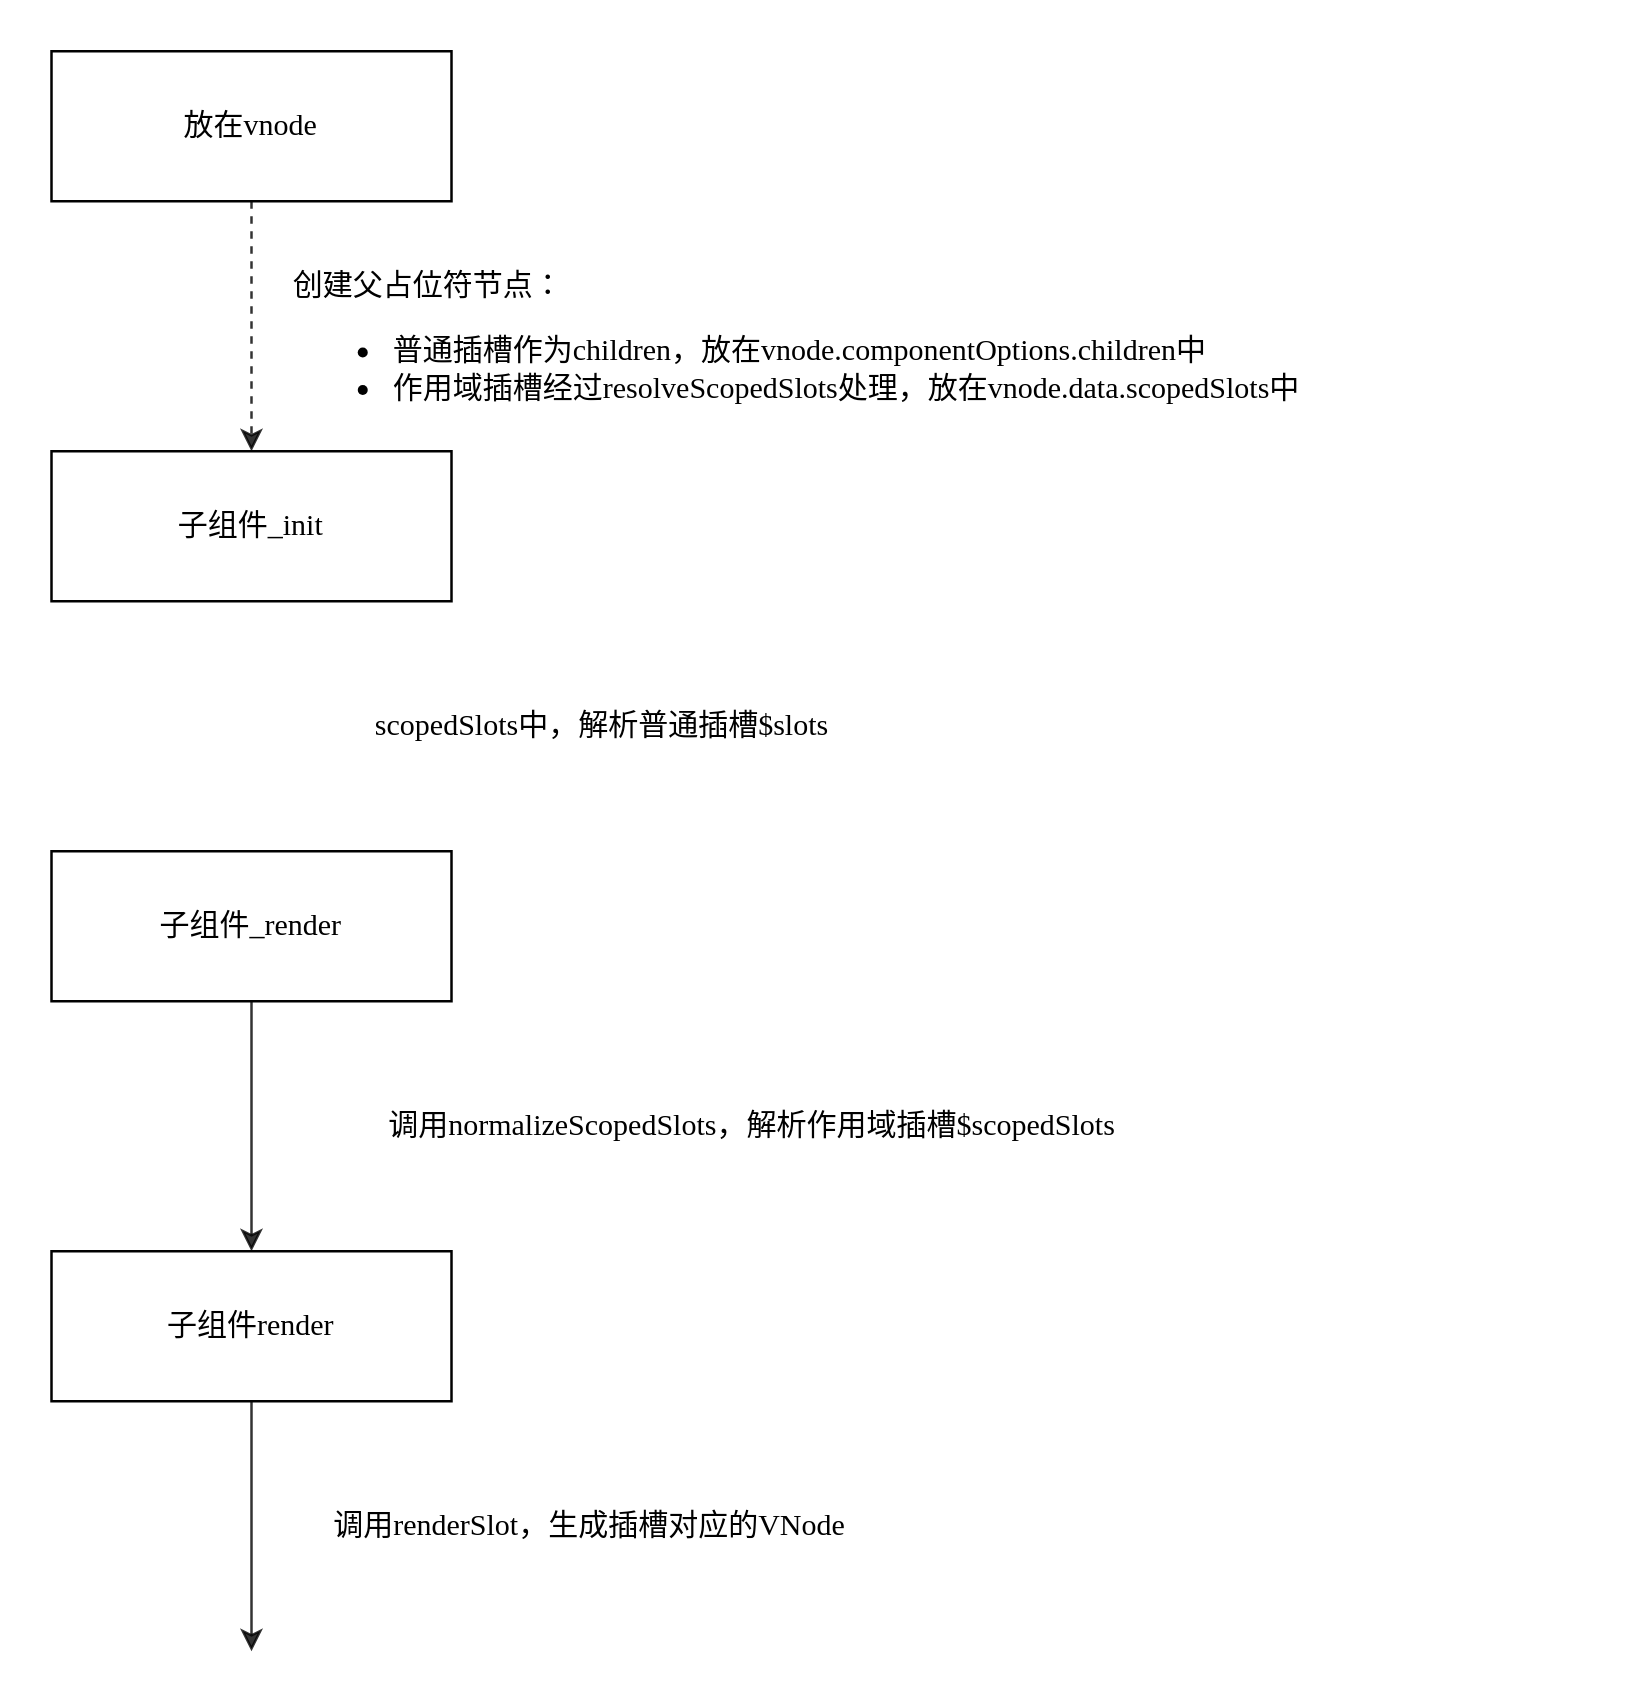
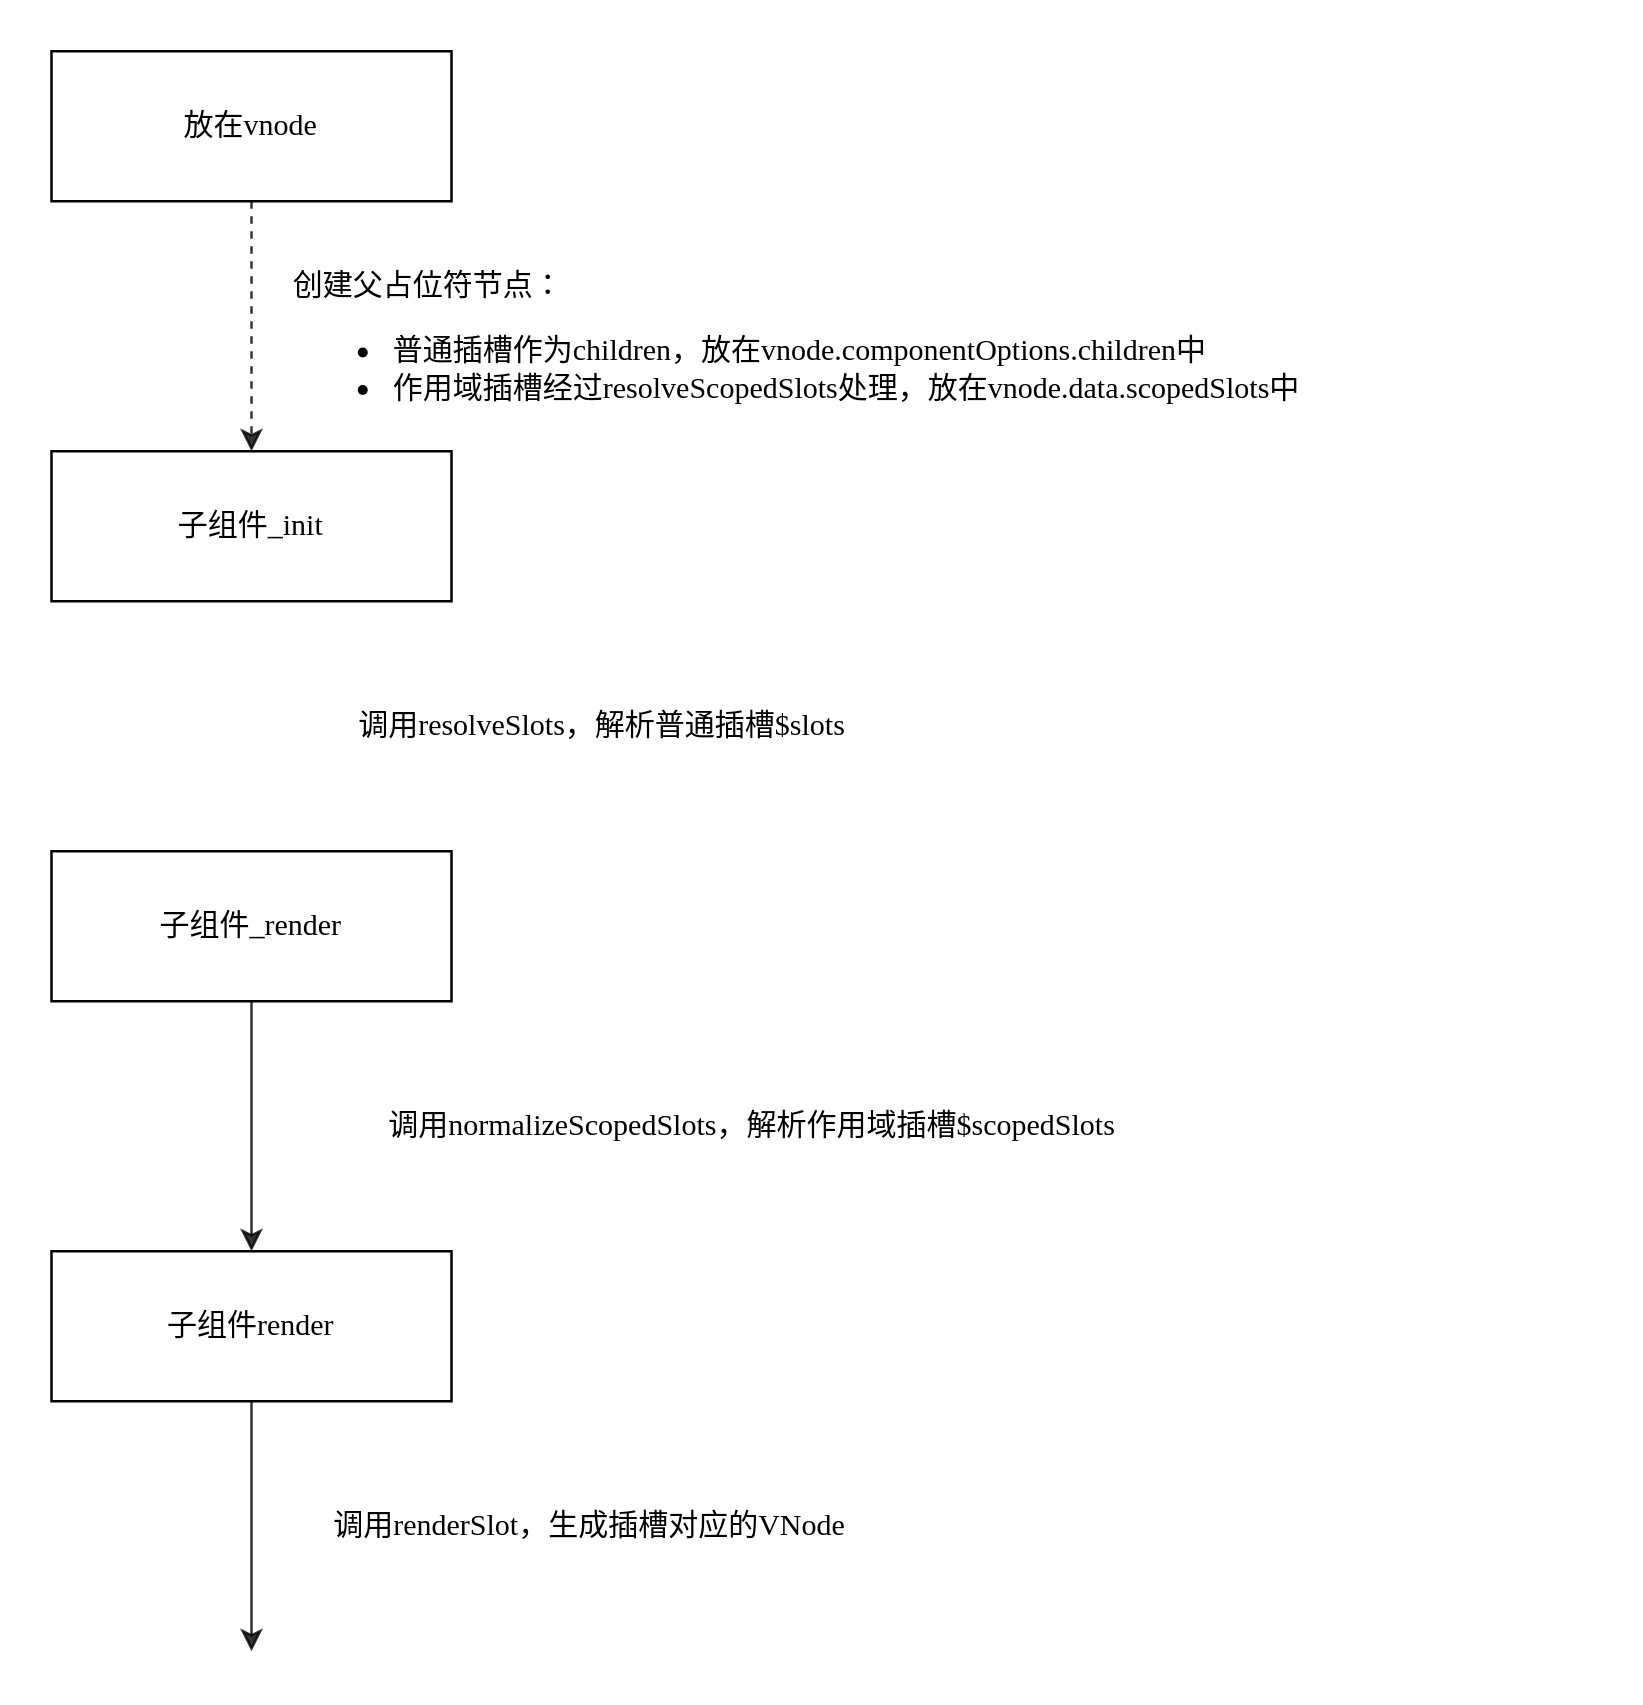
node "scopedSlots中，解析普通插槽$slots": label "scopedSlots中，解析普通插槽$slots" -> "调用resolveSlots，解析普通插槽$slots"
